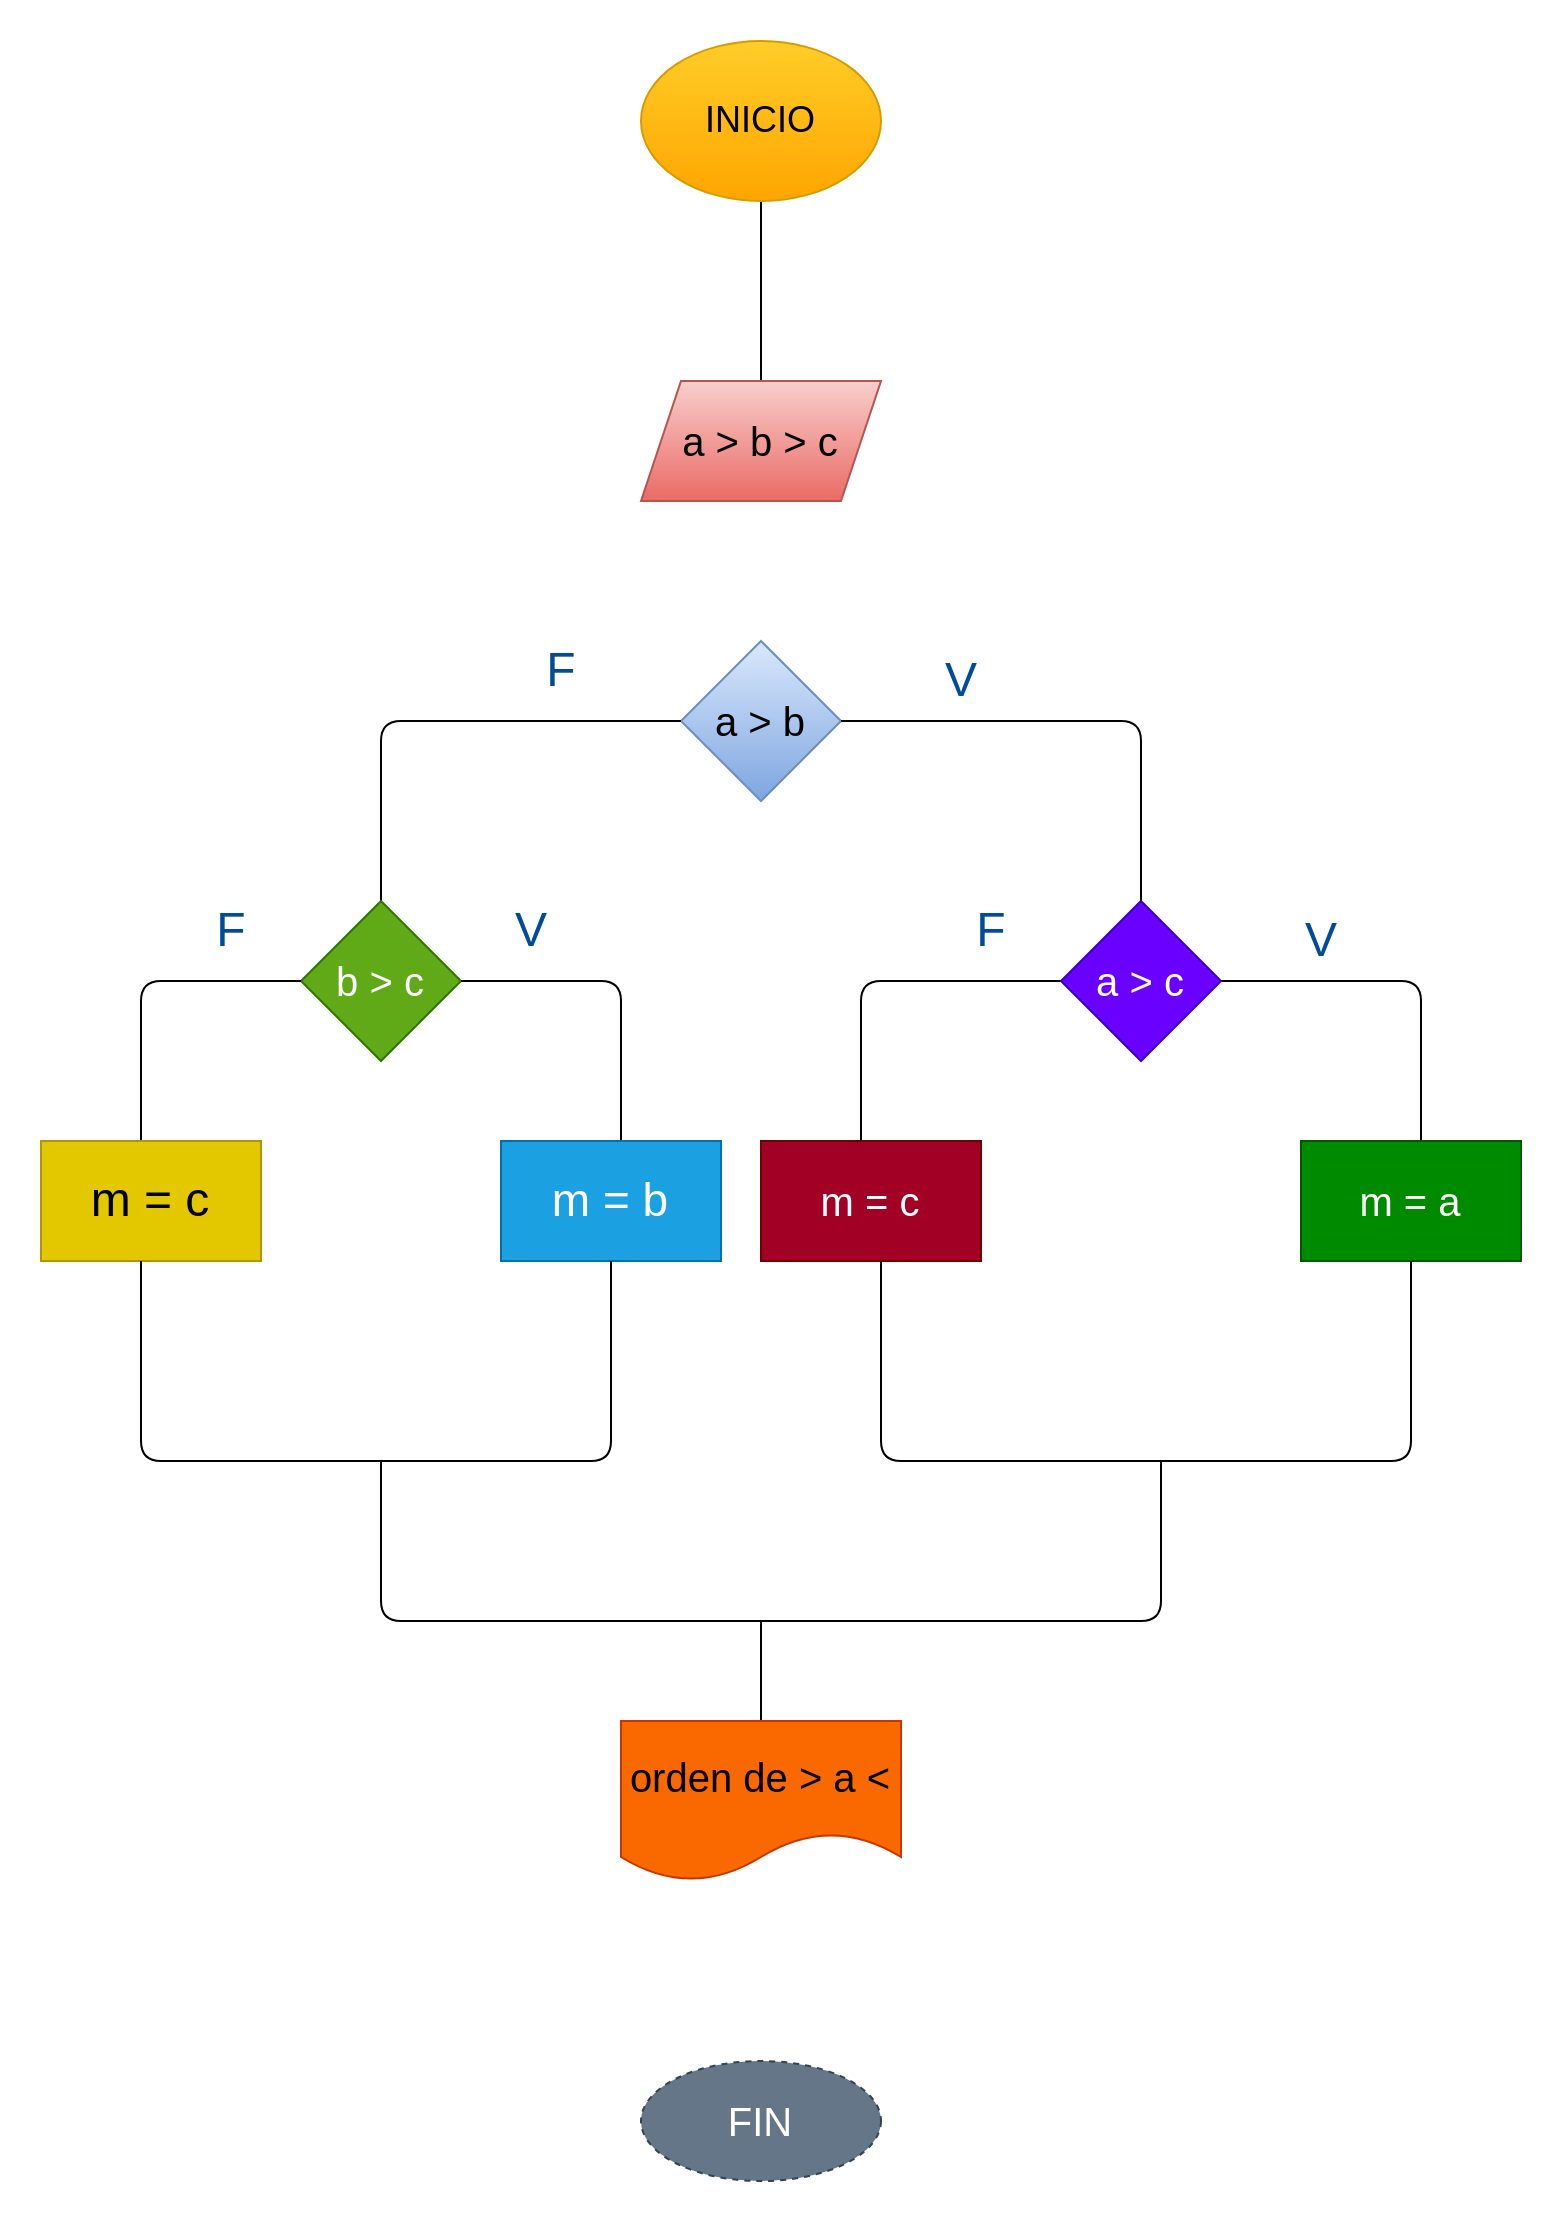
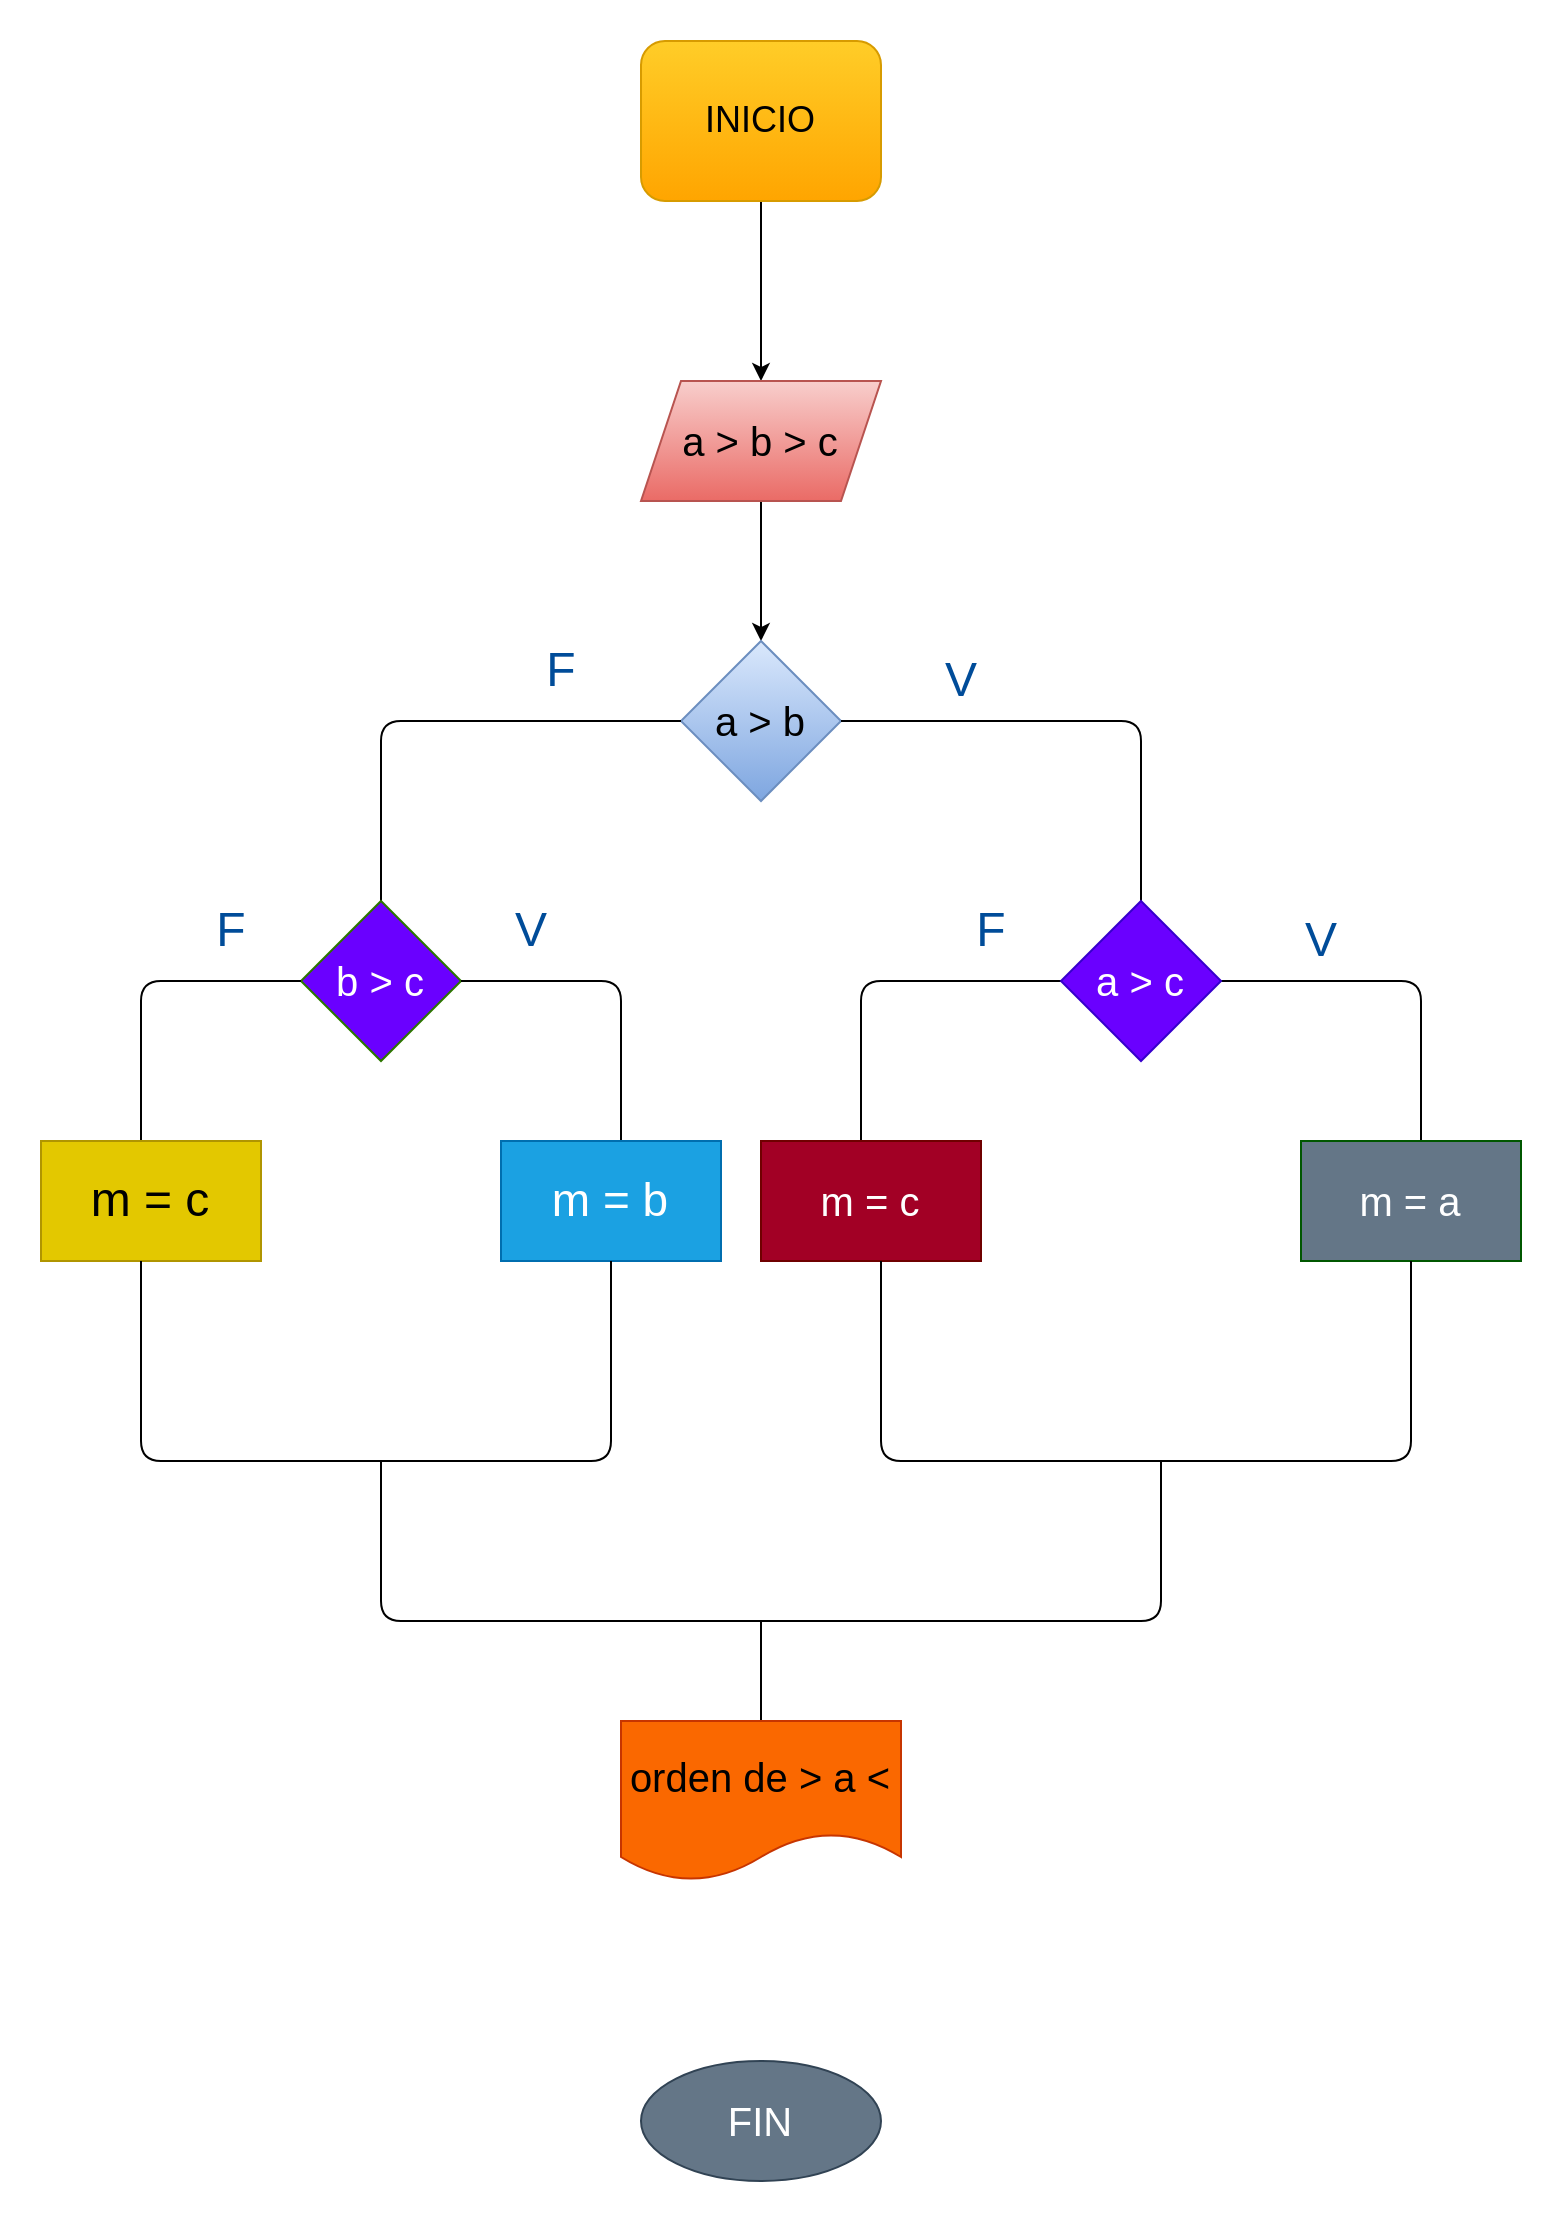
node "INICIO": shape ellipse -> rounded rectangle
edge "INICIO" -- "a > b > c": arrowhead none -> classic
edge "a > b > c" -> "a > b": added
node "b > c": fillcolor #60a917 -> #6a00ff
node "m = a": fillcolor #008a00 -> #647687
node "FIN": style dashed -> solid
